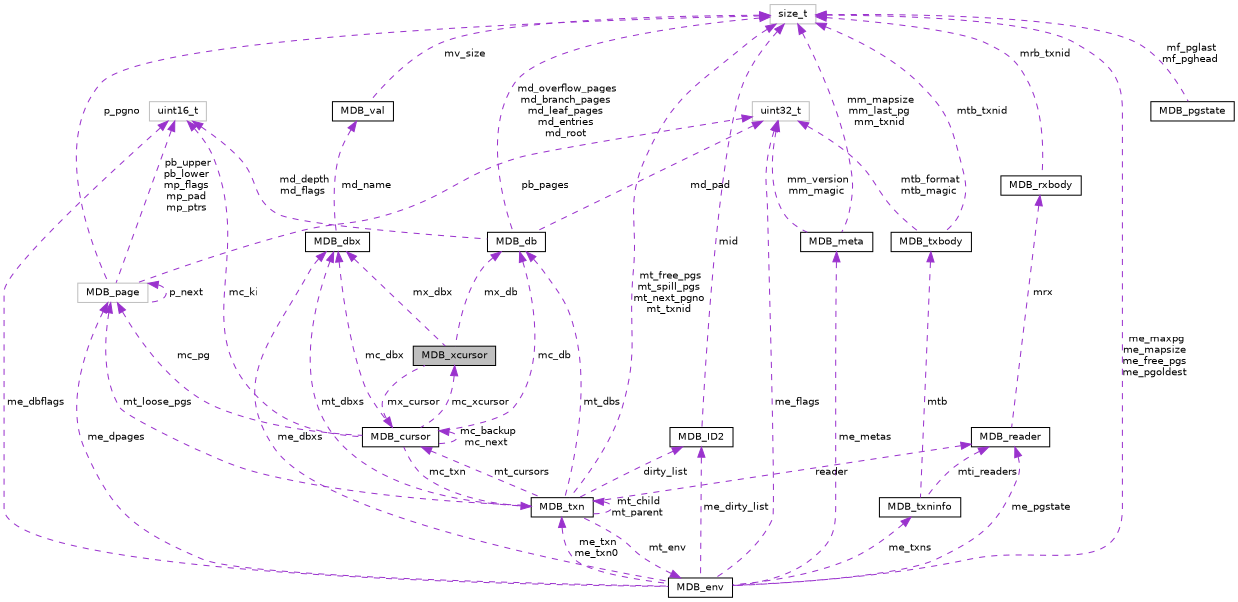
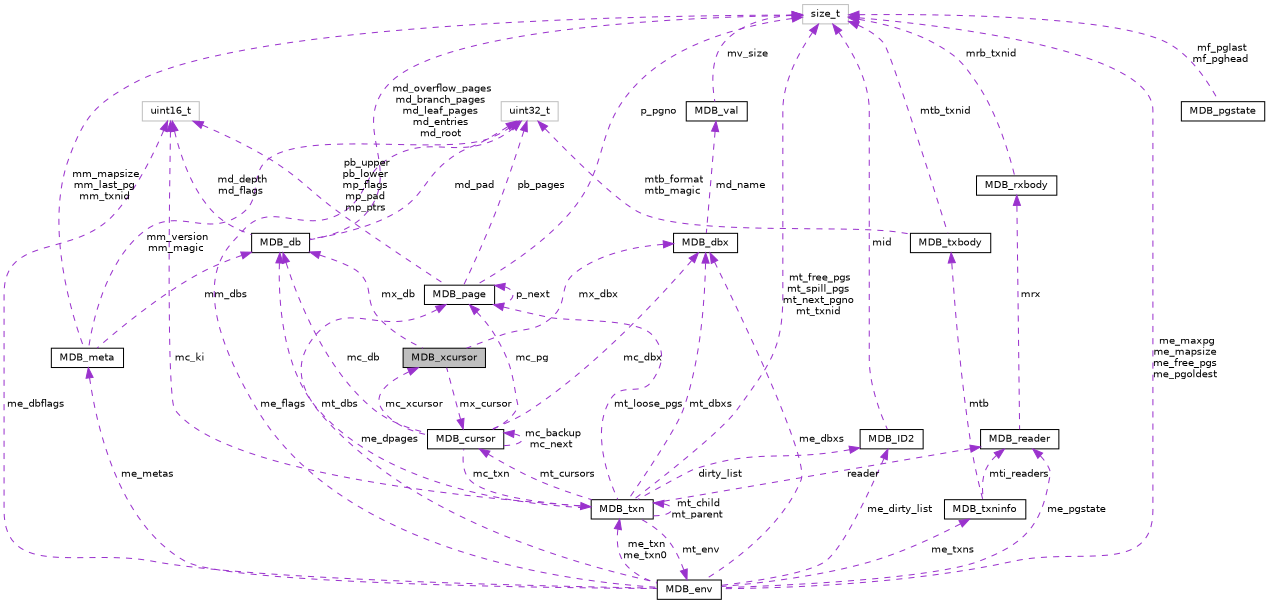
node "MDB_page": color grey75 -> black
edge "MDB_meta" -> "MDB_db": added, label "mm_dbs"
edge "MDB_cursor" -> "uint16_t": now "MDB_txn" -> "uint16_t"
